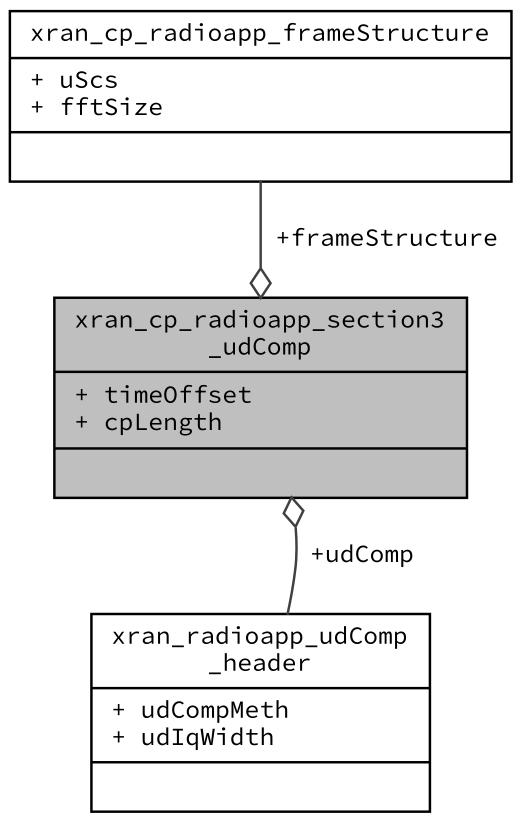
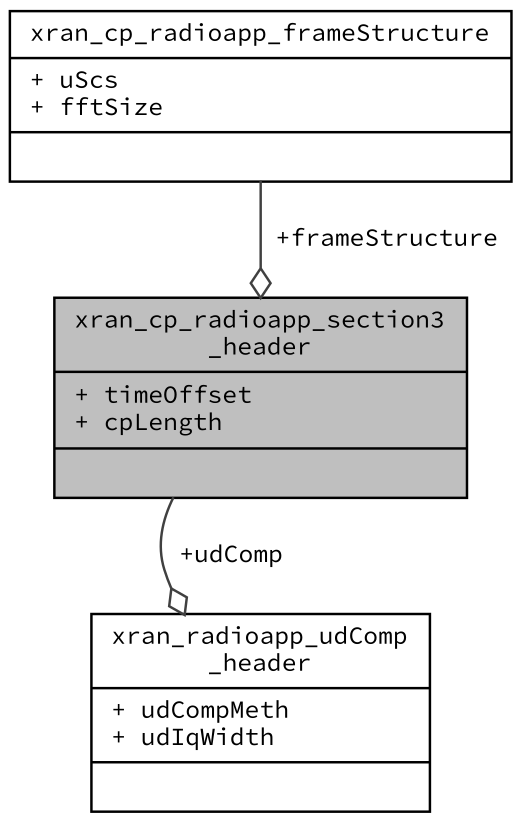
node "xran_cp_radioapp_section3": text "_udComp" -> "_header"
edge "xran_radioapp_udComp" -> "xran_cp_radioapp_section3": reversed
